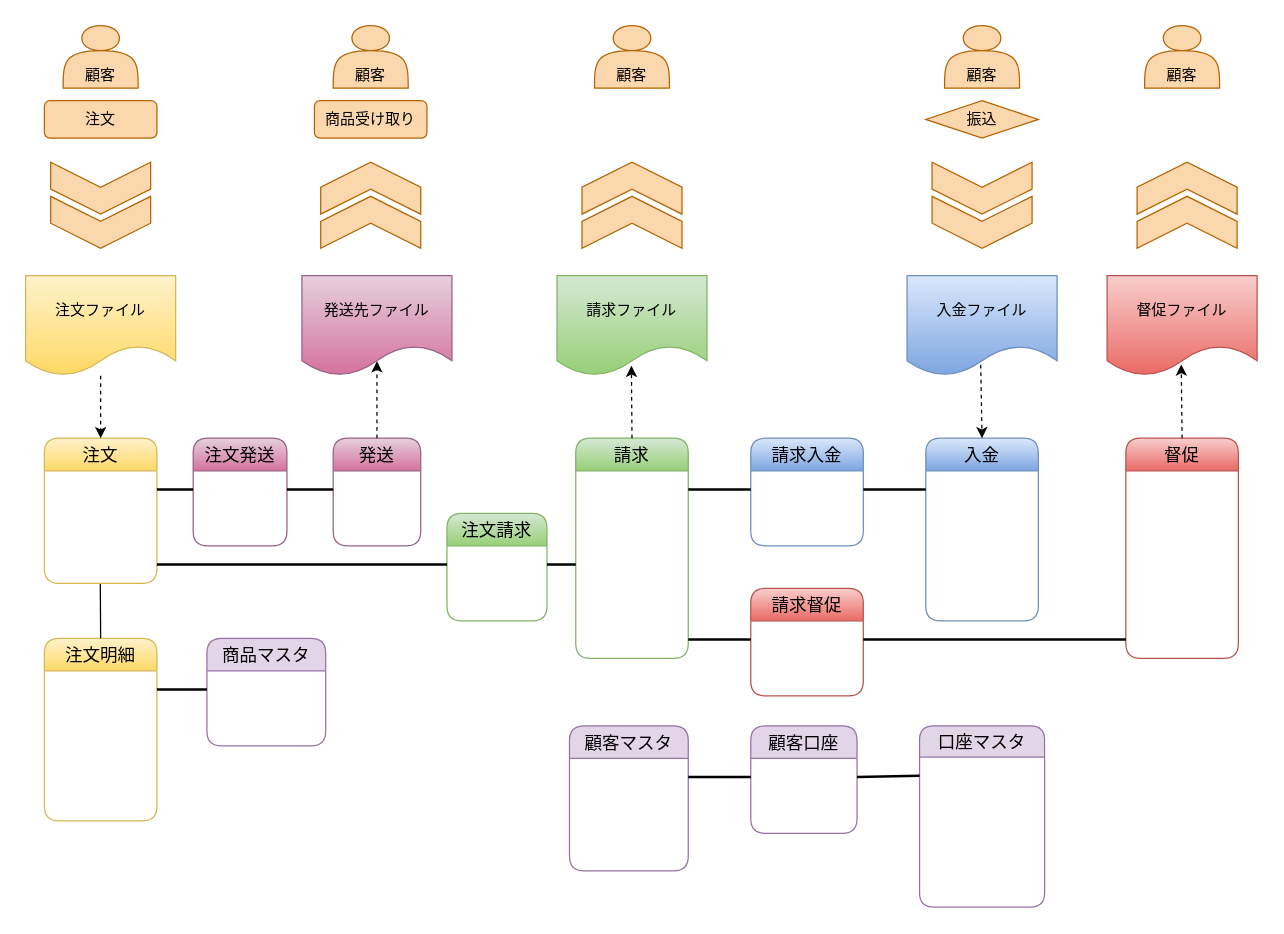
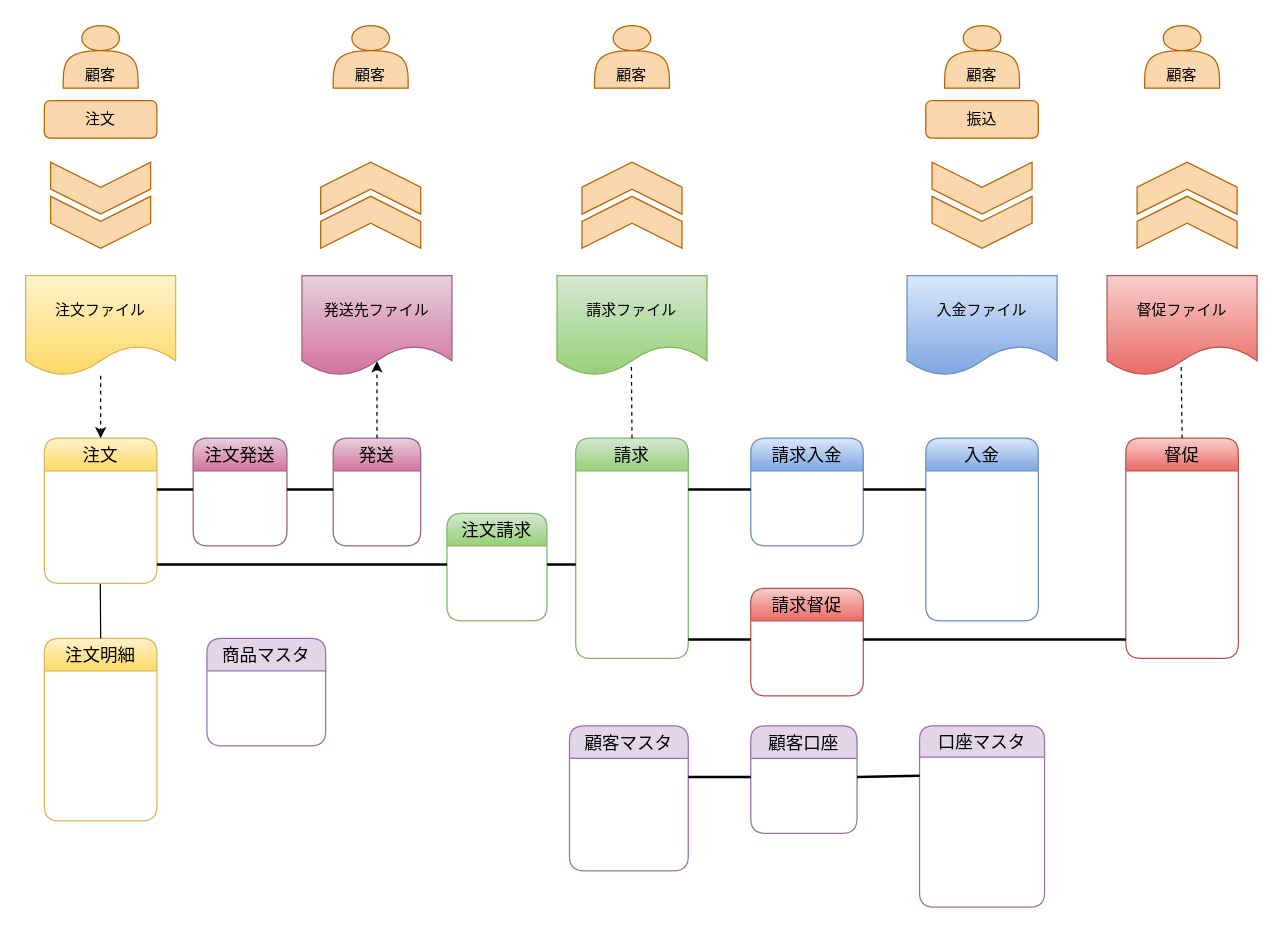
node "商品受け取り": removed
node "振込": shape diamond -> rounded rectangle
edge "督促" -> "督促ファイル": arrowhead classic -> none
edge "請求" -> "請求ファイル": arrowhead classic -> none
edge "入金ファイル" -> "入金": removed
node "日次 30日超過": removed
edge "注文明細ID" -- "価格": removed, label "N"
